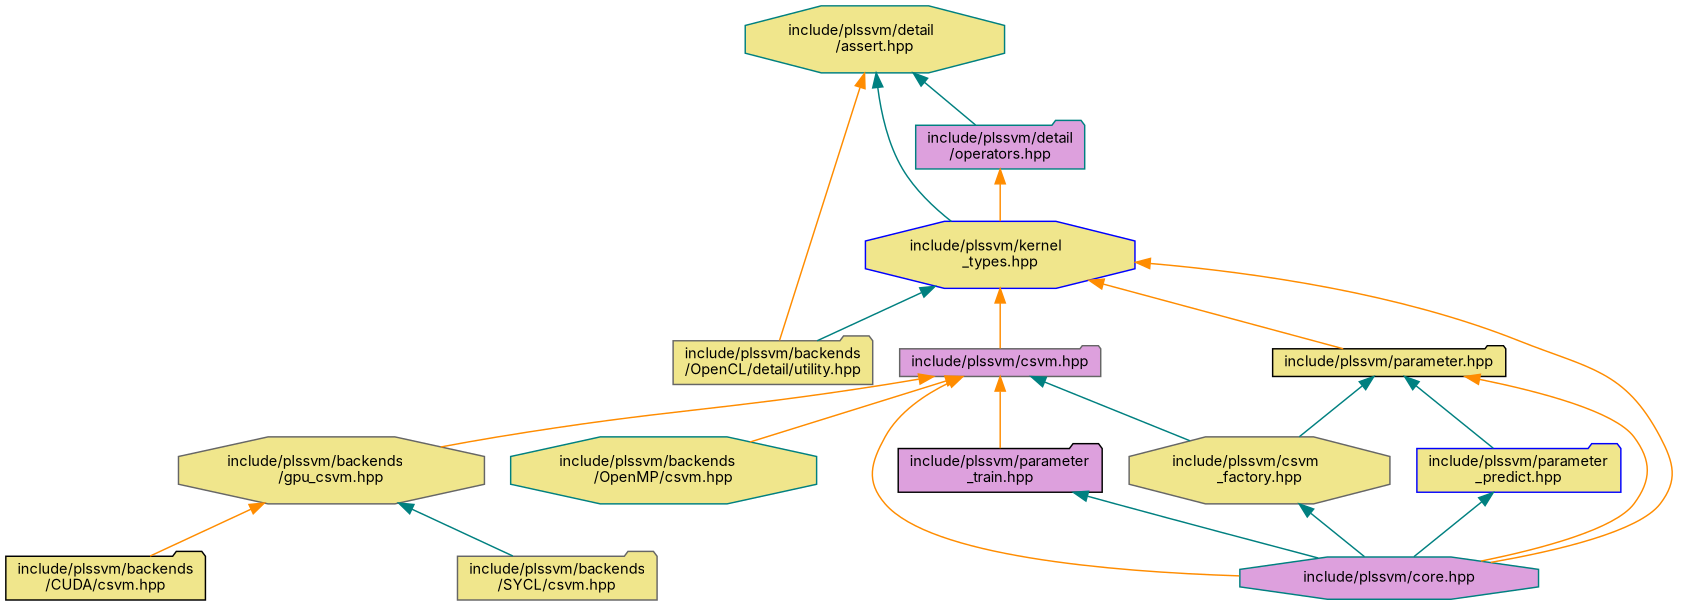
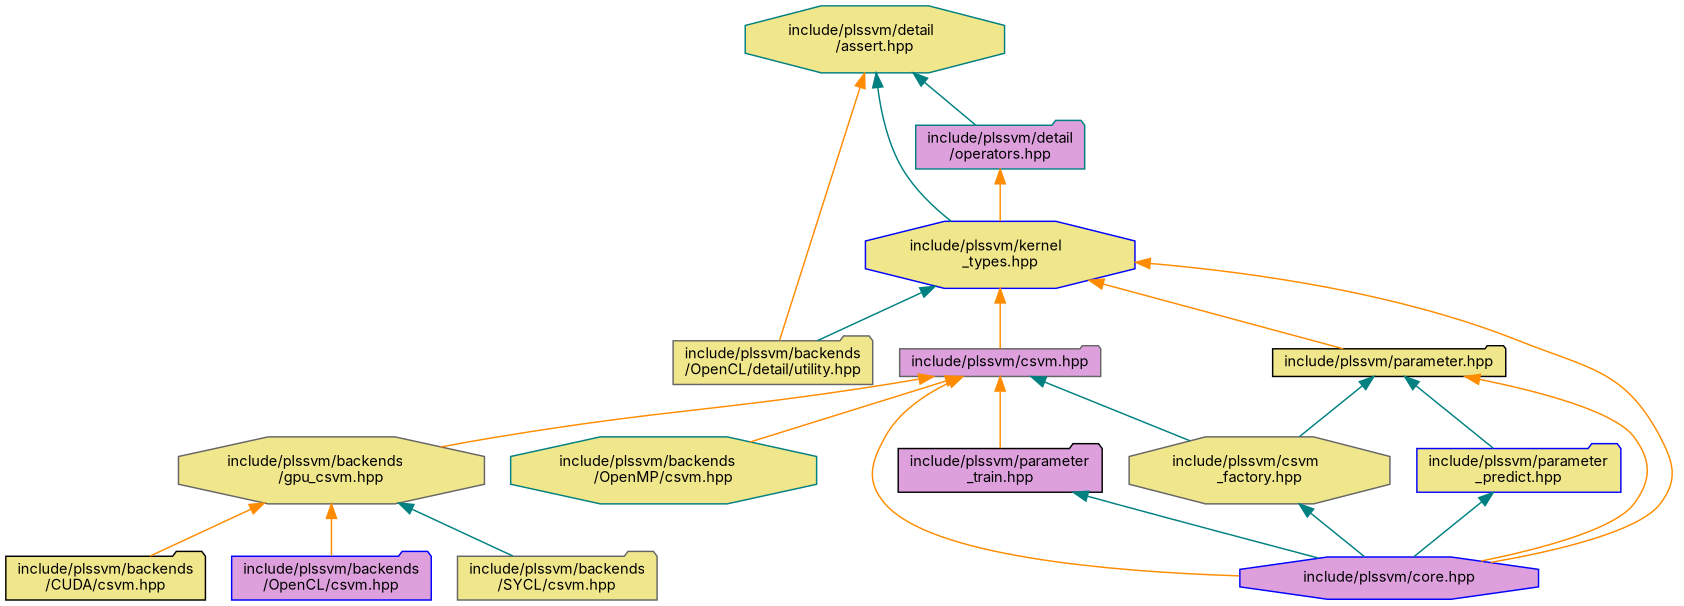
node "include/plssvm/backends /OpenCL/csvm.hpp": added
node "include/plssvm/core.hpp": color teal -> blue
